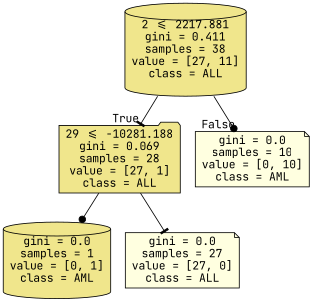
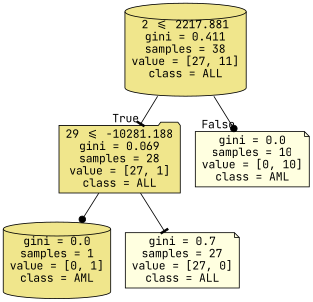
node "gini = 0.0 samples = 27 value = [27, 0] class = ALL": label "gini = 0.0 samples = 27 value = [27, 0] class = ALL" -> "gini = 0.7 samples = 27 value = [27, 0] class = ALL"
